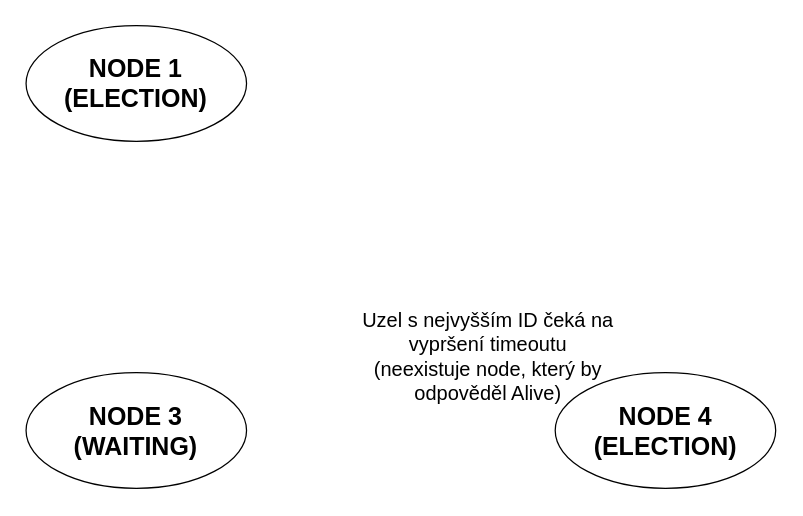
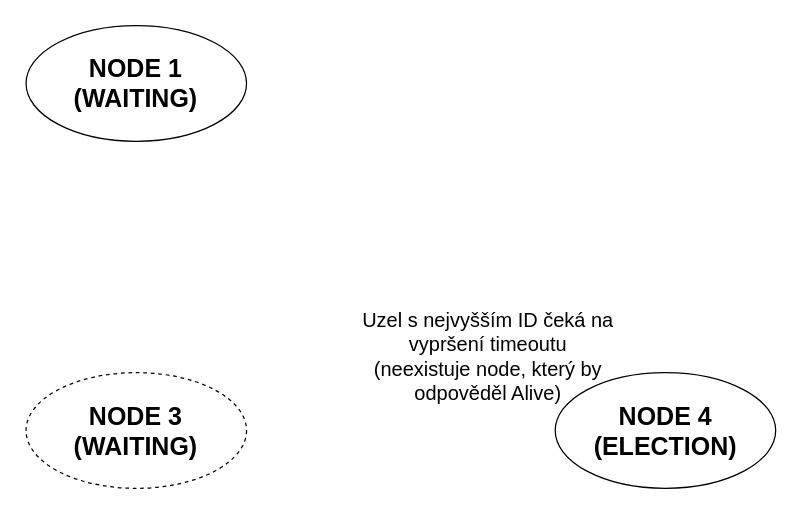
node "NODE 1 (ELECTION)": label "NODE 1 (ELECTION)" -> "NODE 1 (WAITING)"
node "NODE 3(WAITING)": style solid -> dashed
